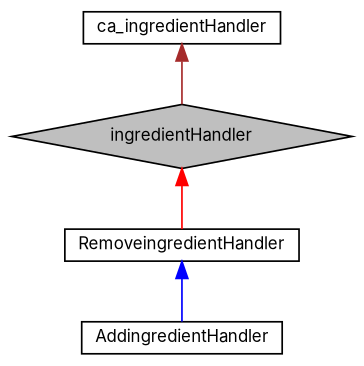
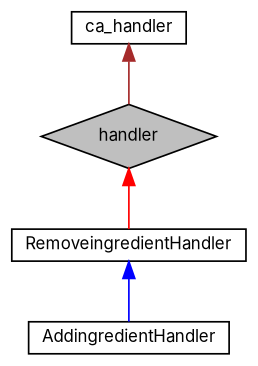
node "ca_ingredientHandler": label "ca_ingredientHandler" -> "ca_handler"
node "ingredientHandler": label "ingredientHandler" -> "handler"
